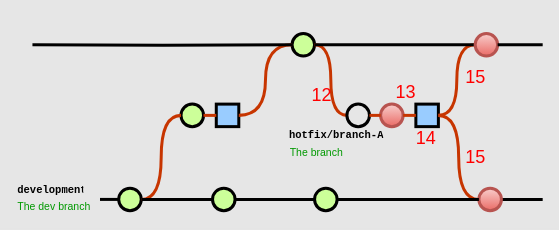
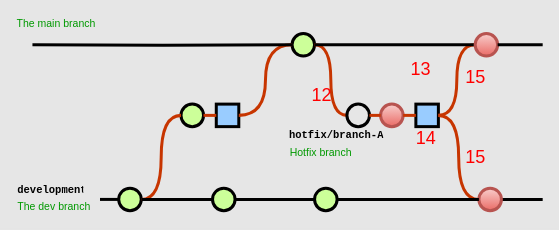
node "The main branch": added
node "13": moved (406, 87) -> (421, 64)
node "The branch": label "The branch" -> "Hotfix branch"
